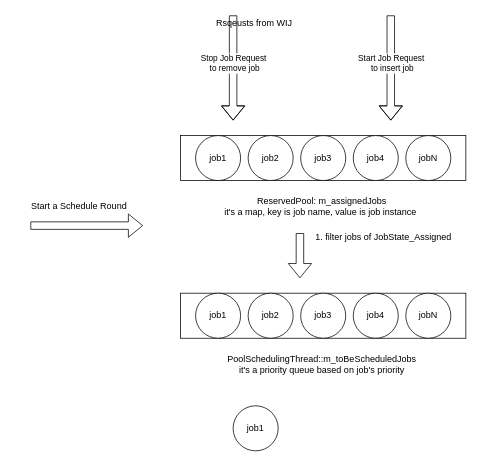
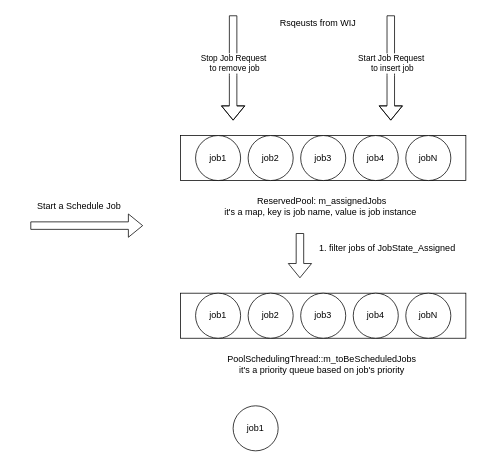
node "Rsqeusts from WIJ": moved (255, 23) -> (319, 23)
node "Start a Schedule Round": label "Start a Schedule Round" -> "Start a Schedule Job"
node "1. filter jobs of JobState_Assigned": moved (383, 237) -> (387, 248)
